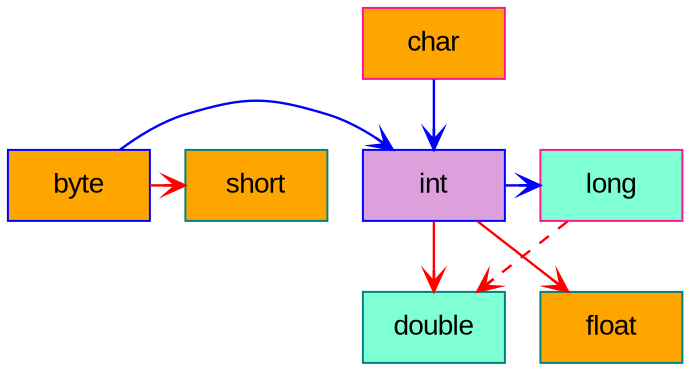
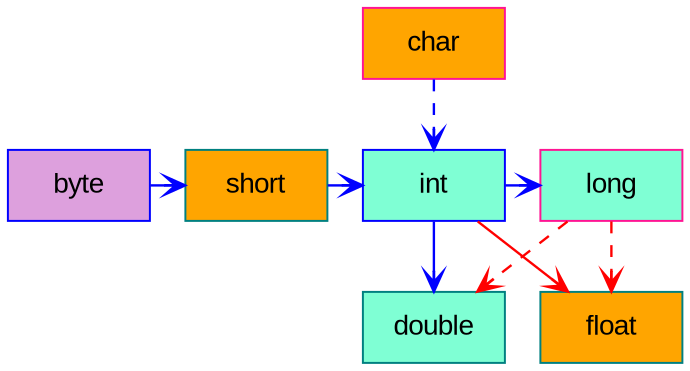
edge "byte" -> "int": now "short" -> "int"
edge "char" -> "int": style solid -> dashed
node "byte": fillcolor orange -> plum
edge "byte" -> "short": color red -> blue
node "int": fillcolor plum -> aquamarine
edge "int" -> "double": color red -> blue
edge "long" -> "float": added
